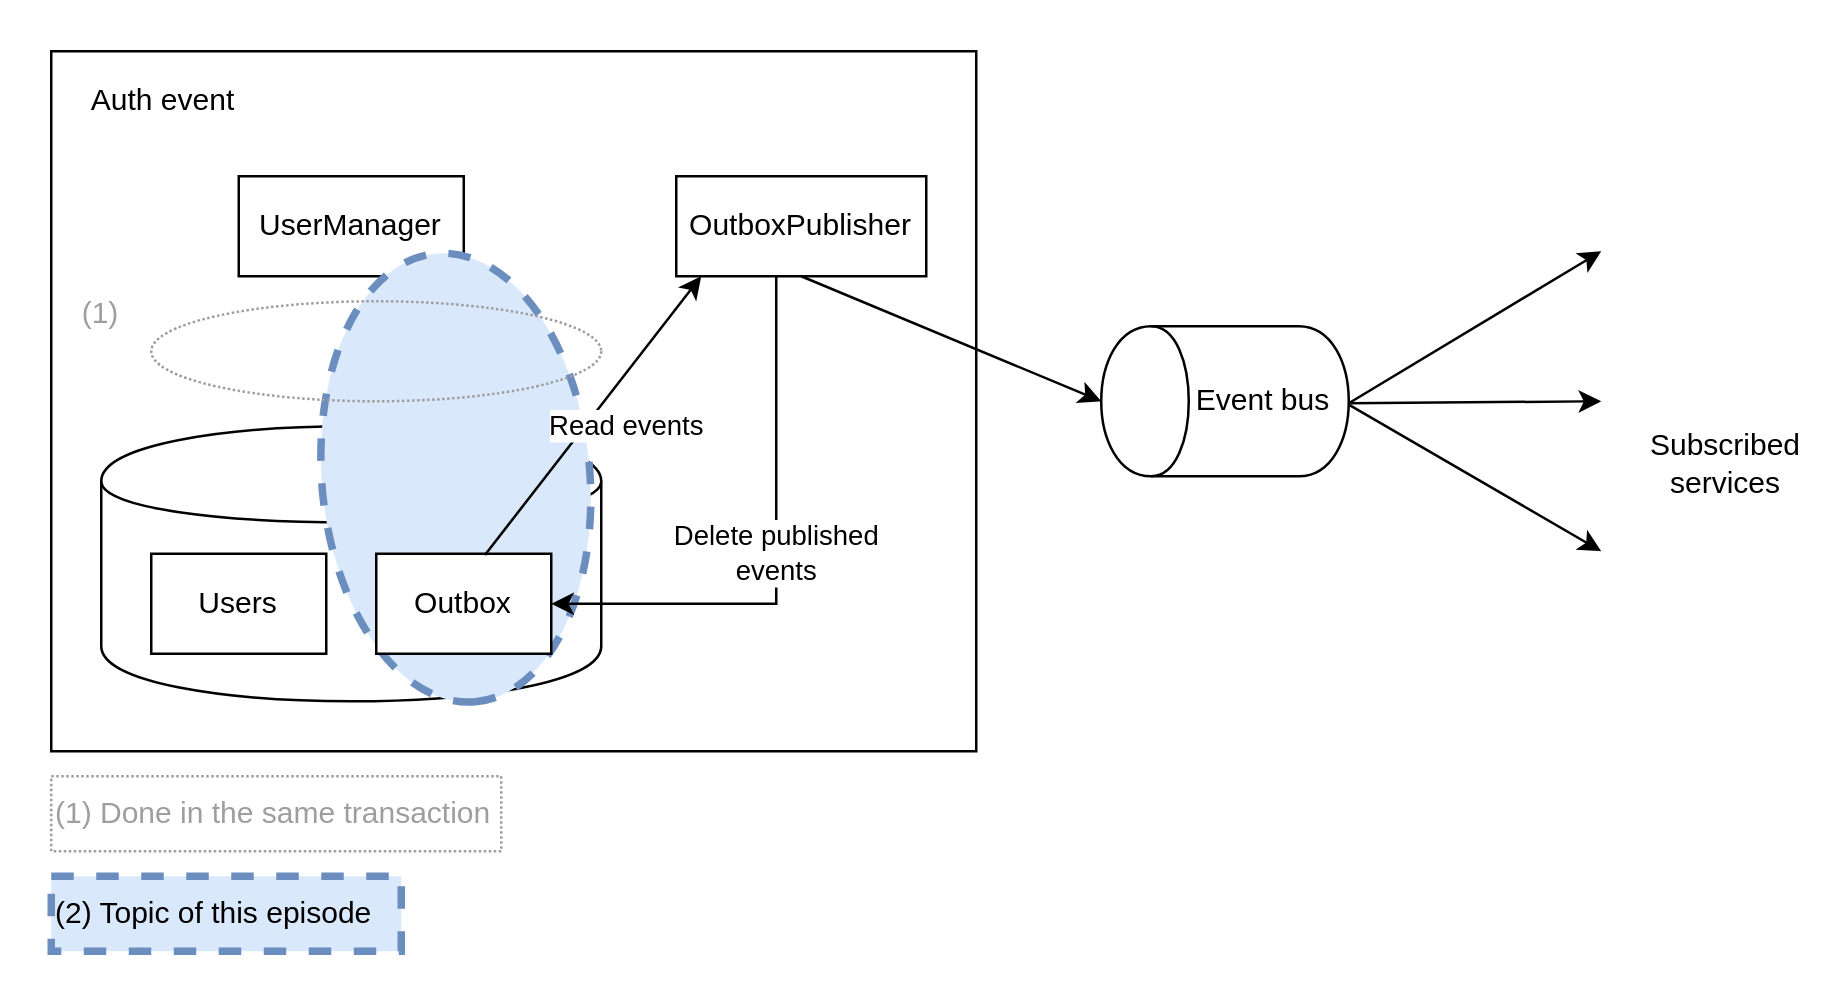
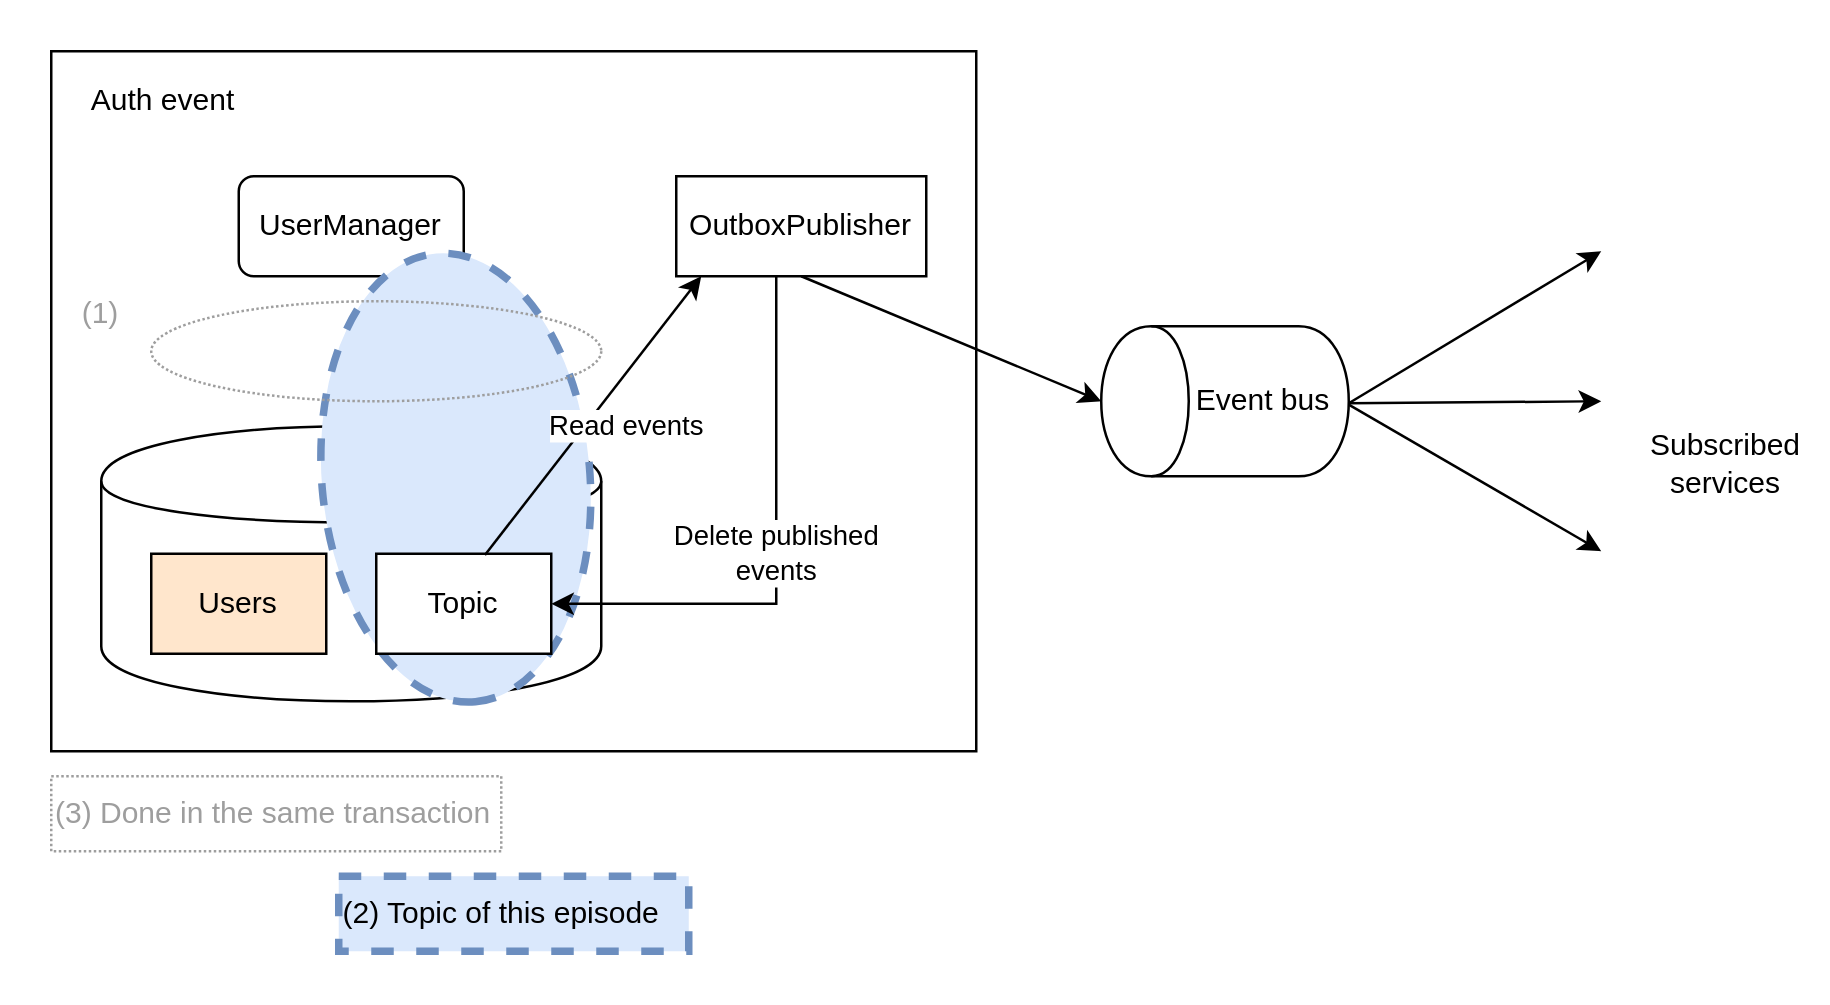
node "UserManager": shape rectangle -> rounded rectangle
node "Users": fillcolor #ffffff -> #ffe6cc
node "Outbox": label "Outbox" -> "Topic"
node "(1) Done in the same transaction": label "(1) Done in the same transaction" -> "(3) Done in the same transaction"
node "(2) Topic of this episode": moved (226, 914) -> (514, 914)
